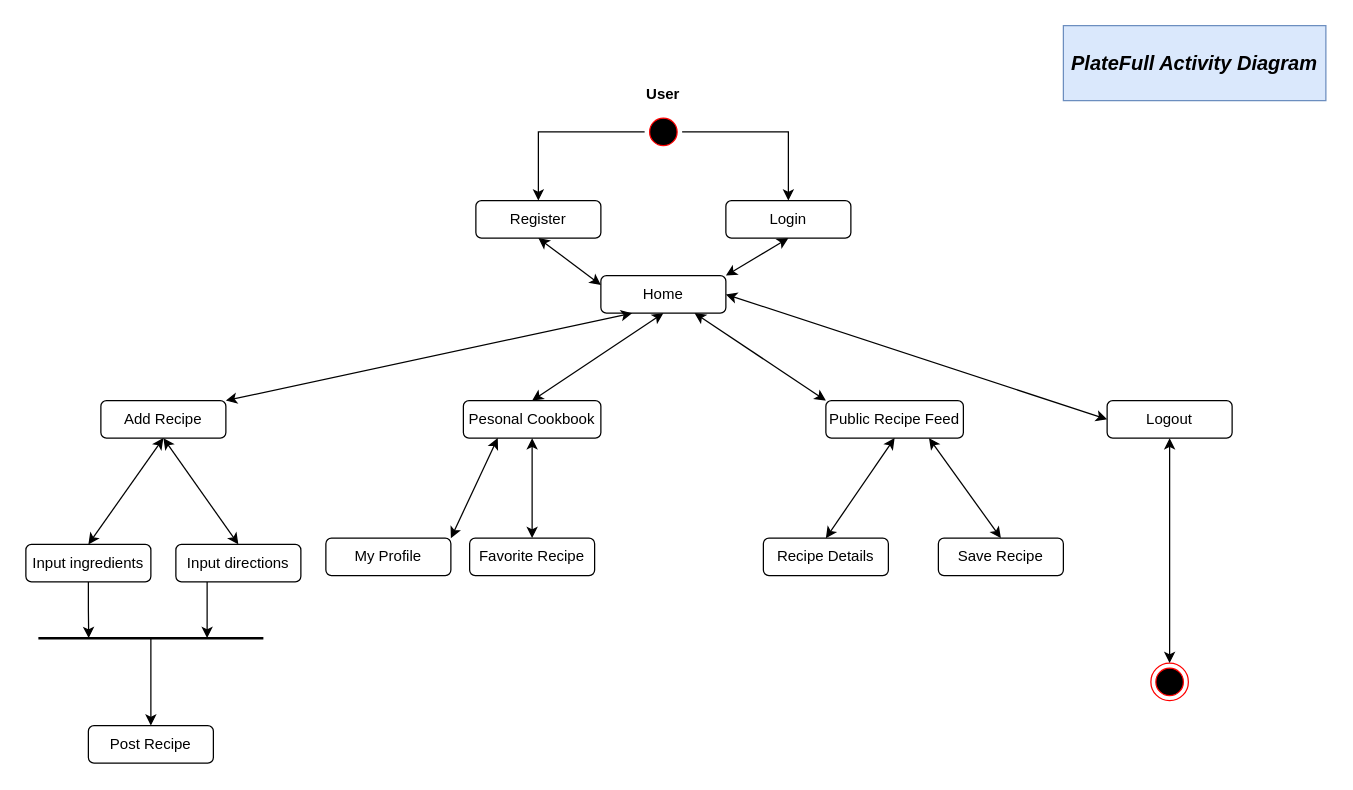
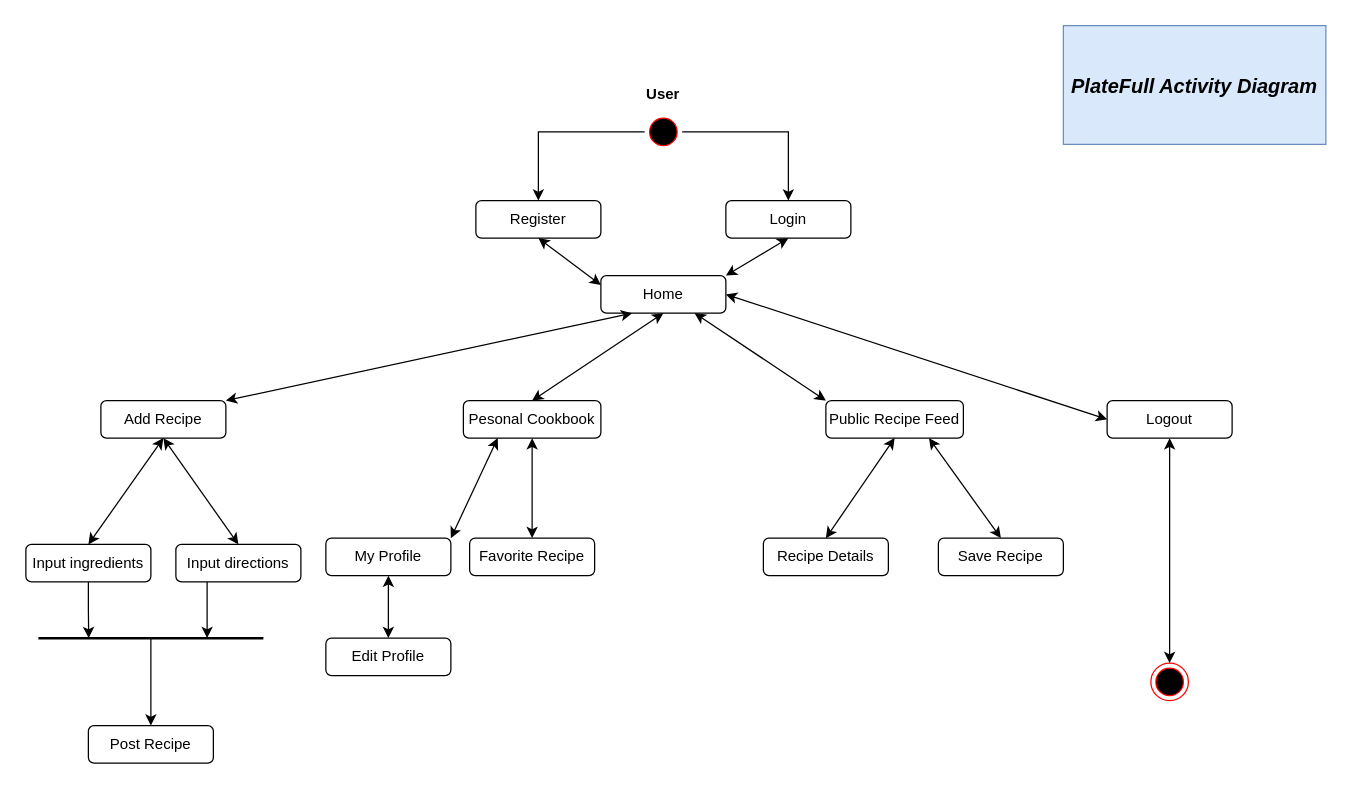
node "PlateFull Activity Diagram": size 263x75 -> 263x119
edge "My Profile" -- "Edit Profile": added
node "Edit Profile": added
